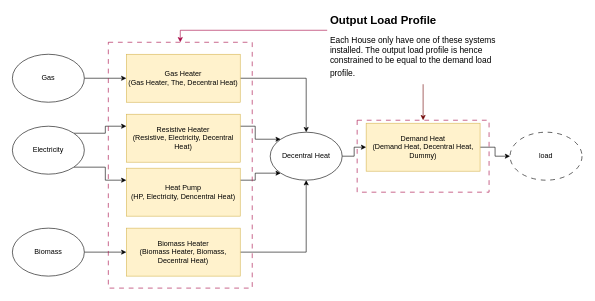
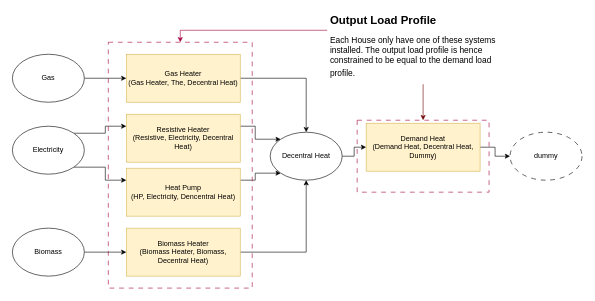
node "load": label "load" -> "dummy"
